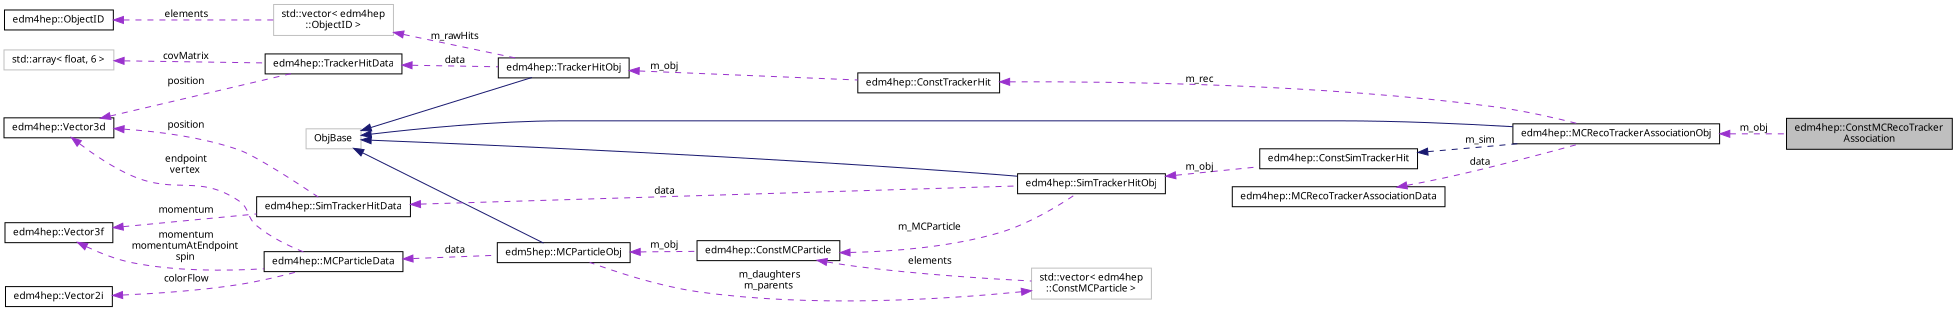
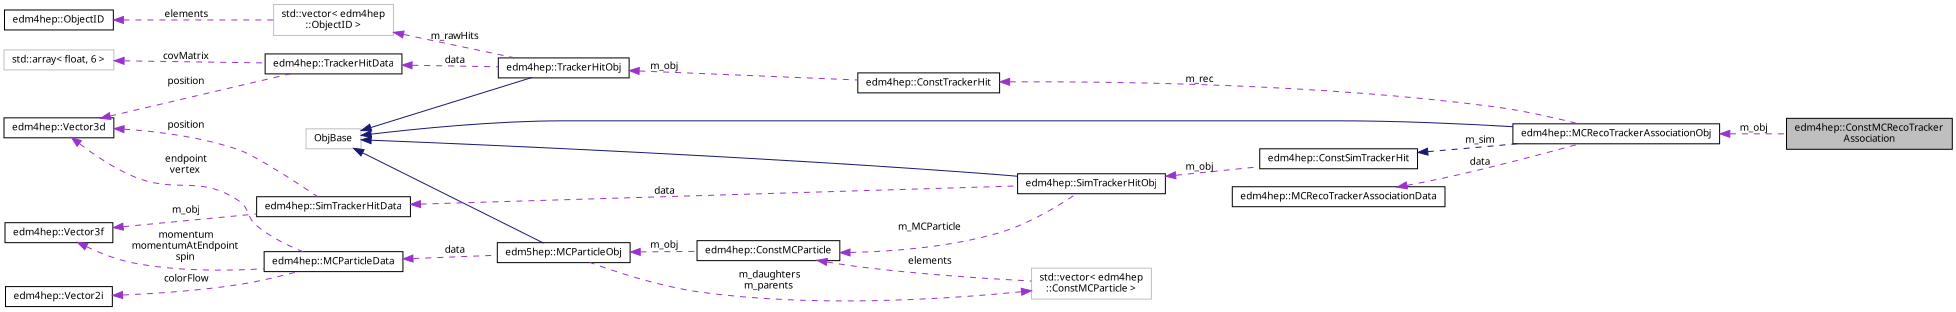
edge "edm4hep::SimTrackerHitData" -> "edm4hep::Vector3f": label " momentum" -> " m_obj"
